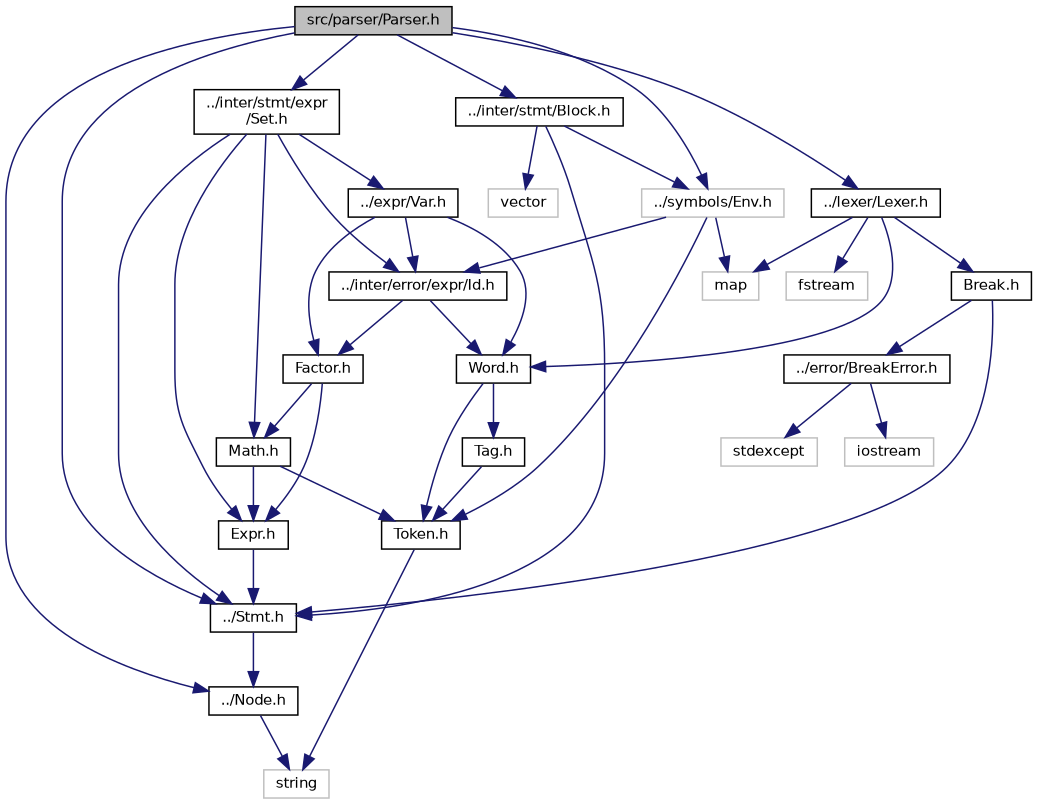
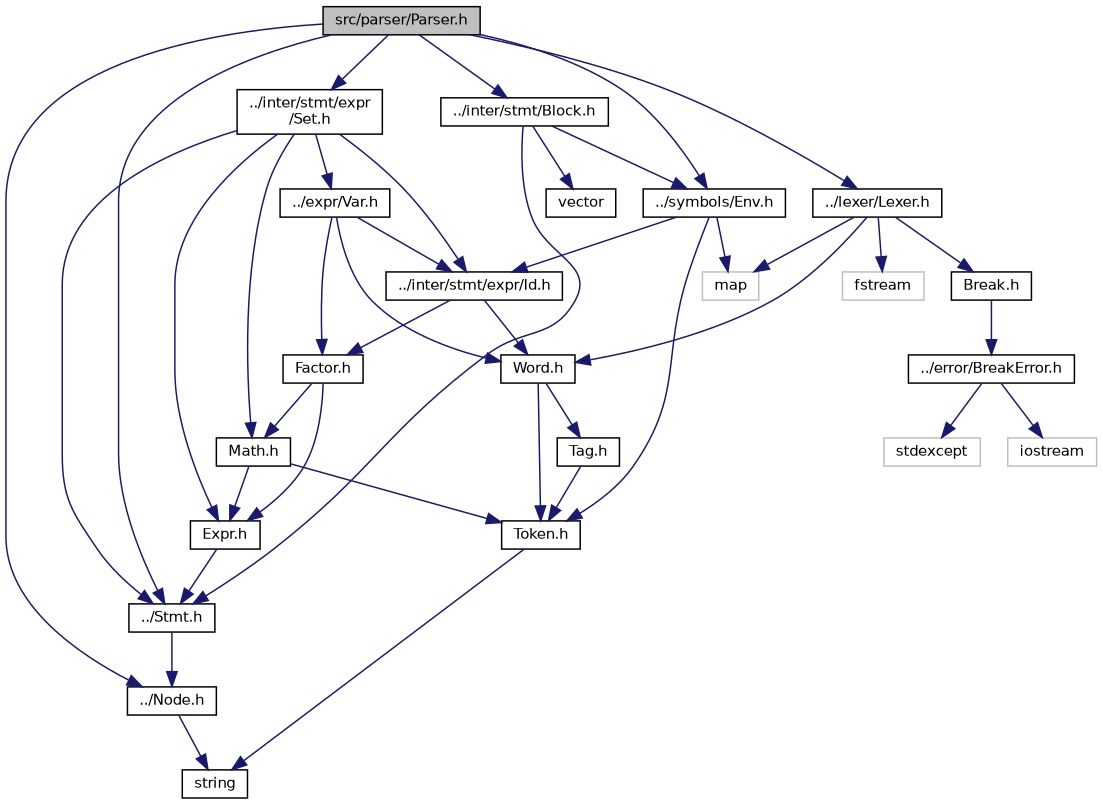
node "vector": color grey75 -> black
node "../symbols/Env.h": color grey75 -> black
node "../inter/error/expr/Id.h": label "../inter/error/expr/Id.h" -> "../inter/stmt/expr/Id.h"
edge "Break.h" -> "../Stmt.h": removed
node "string": color grey75 -> black
